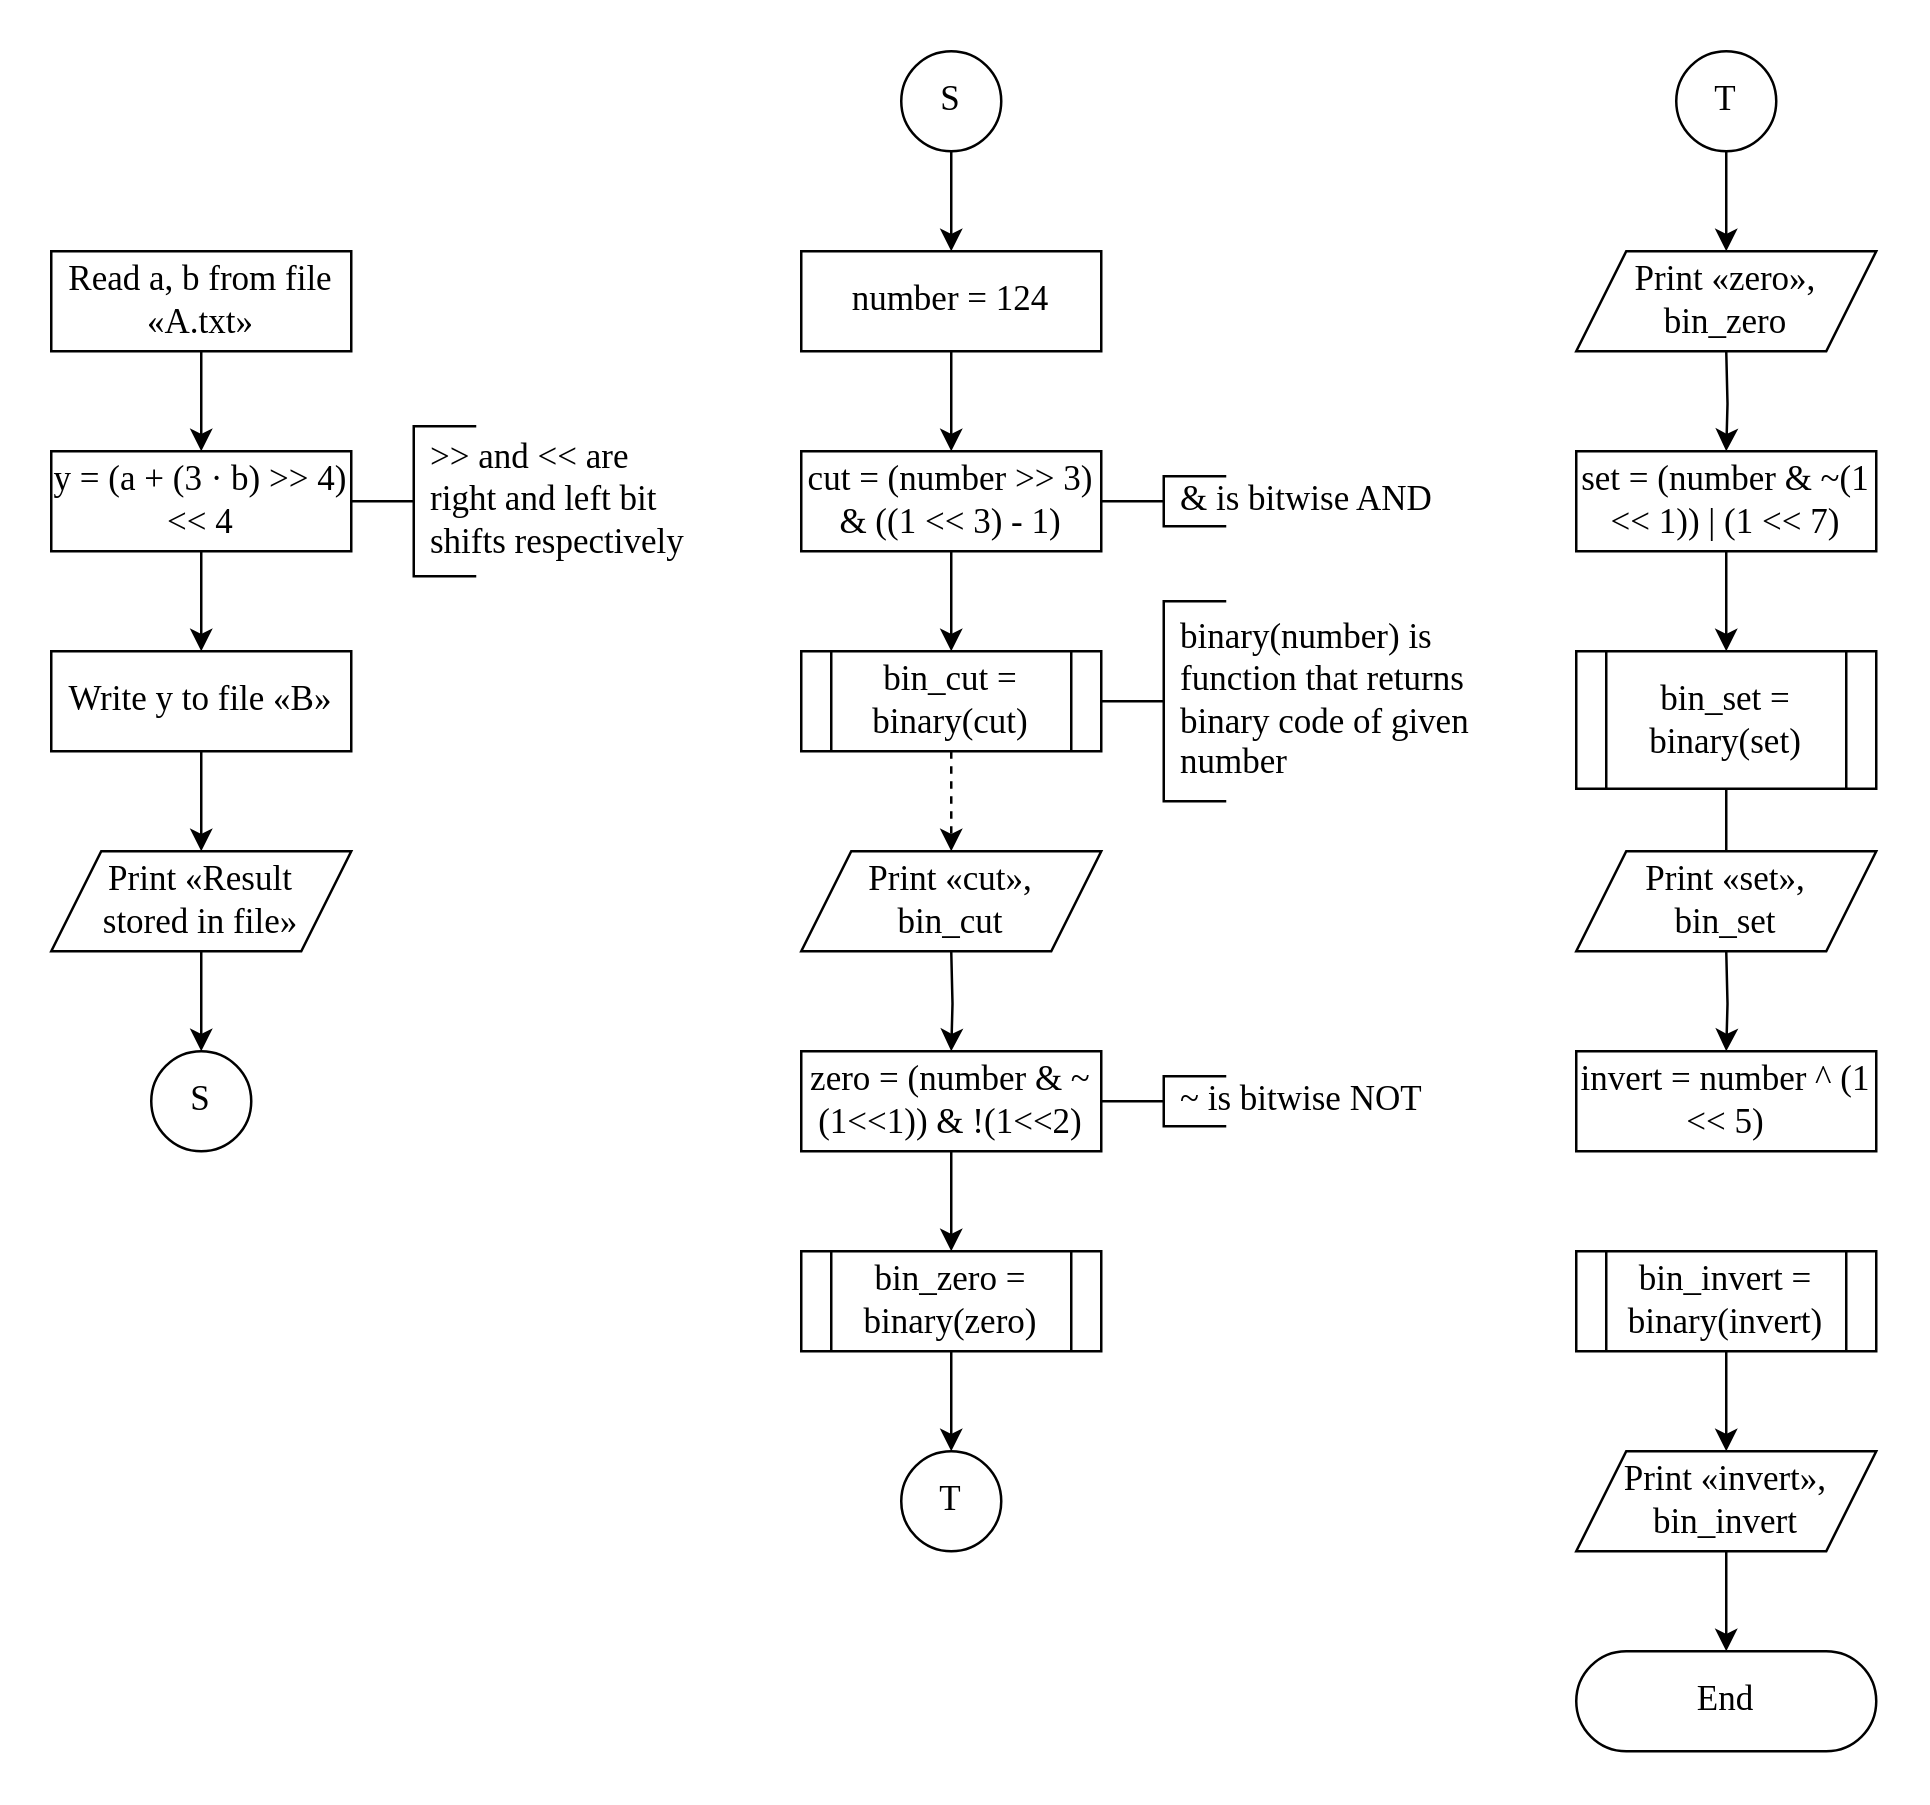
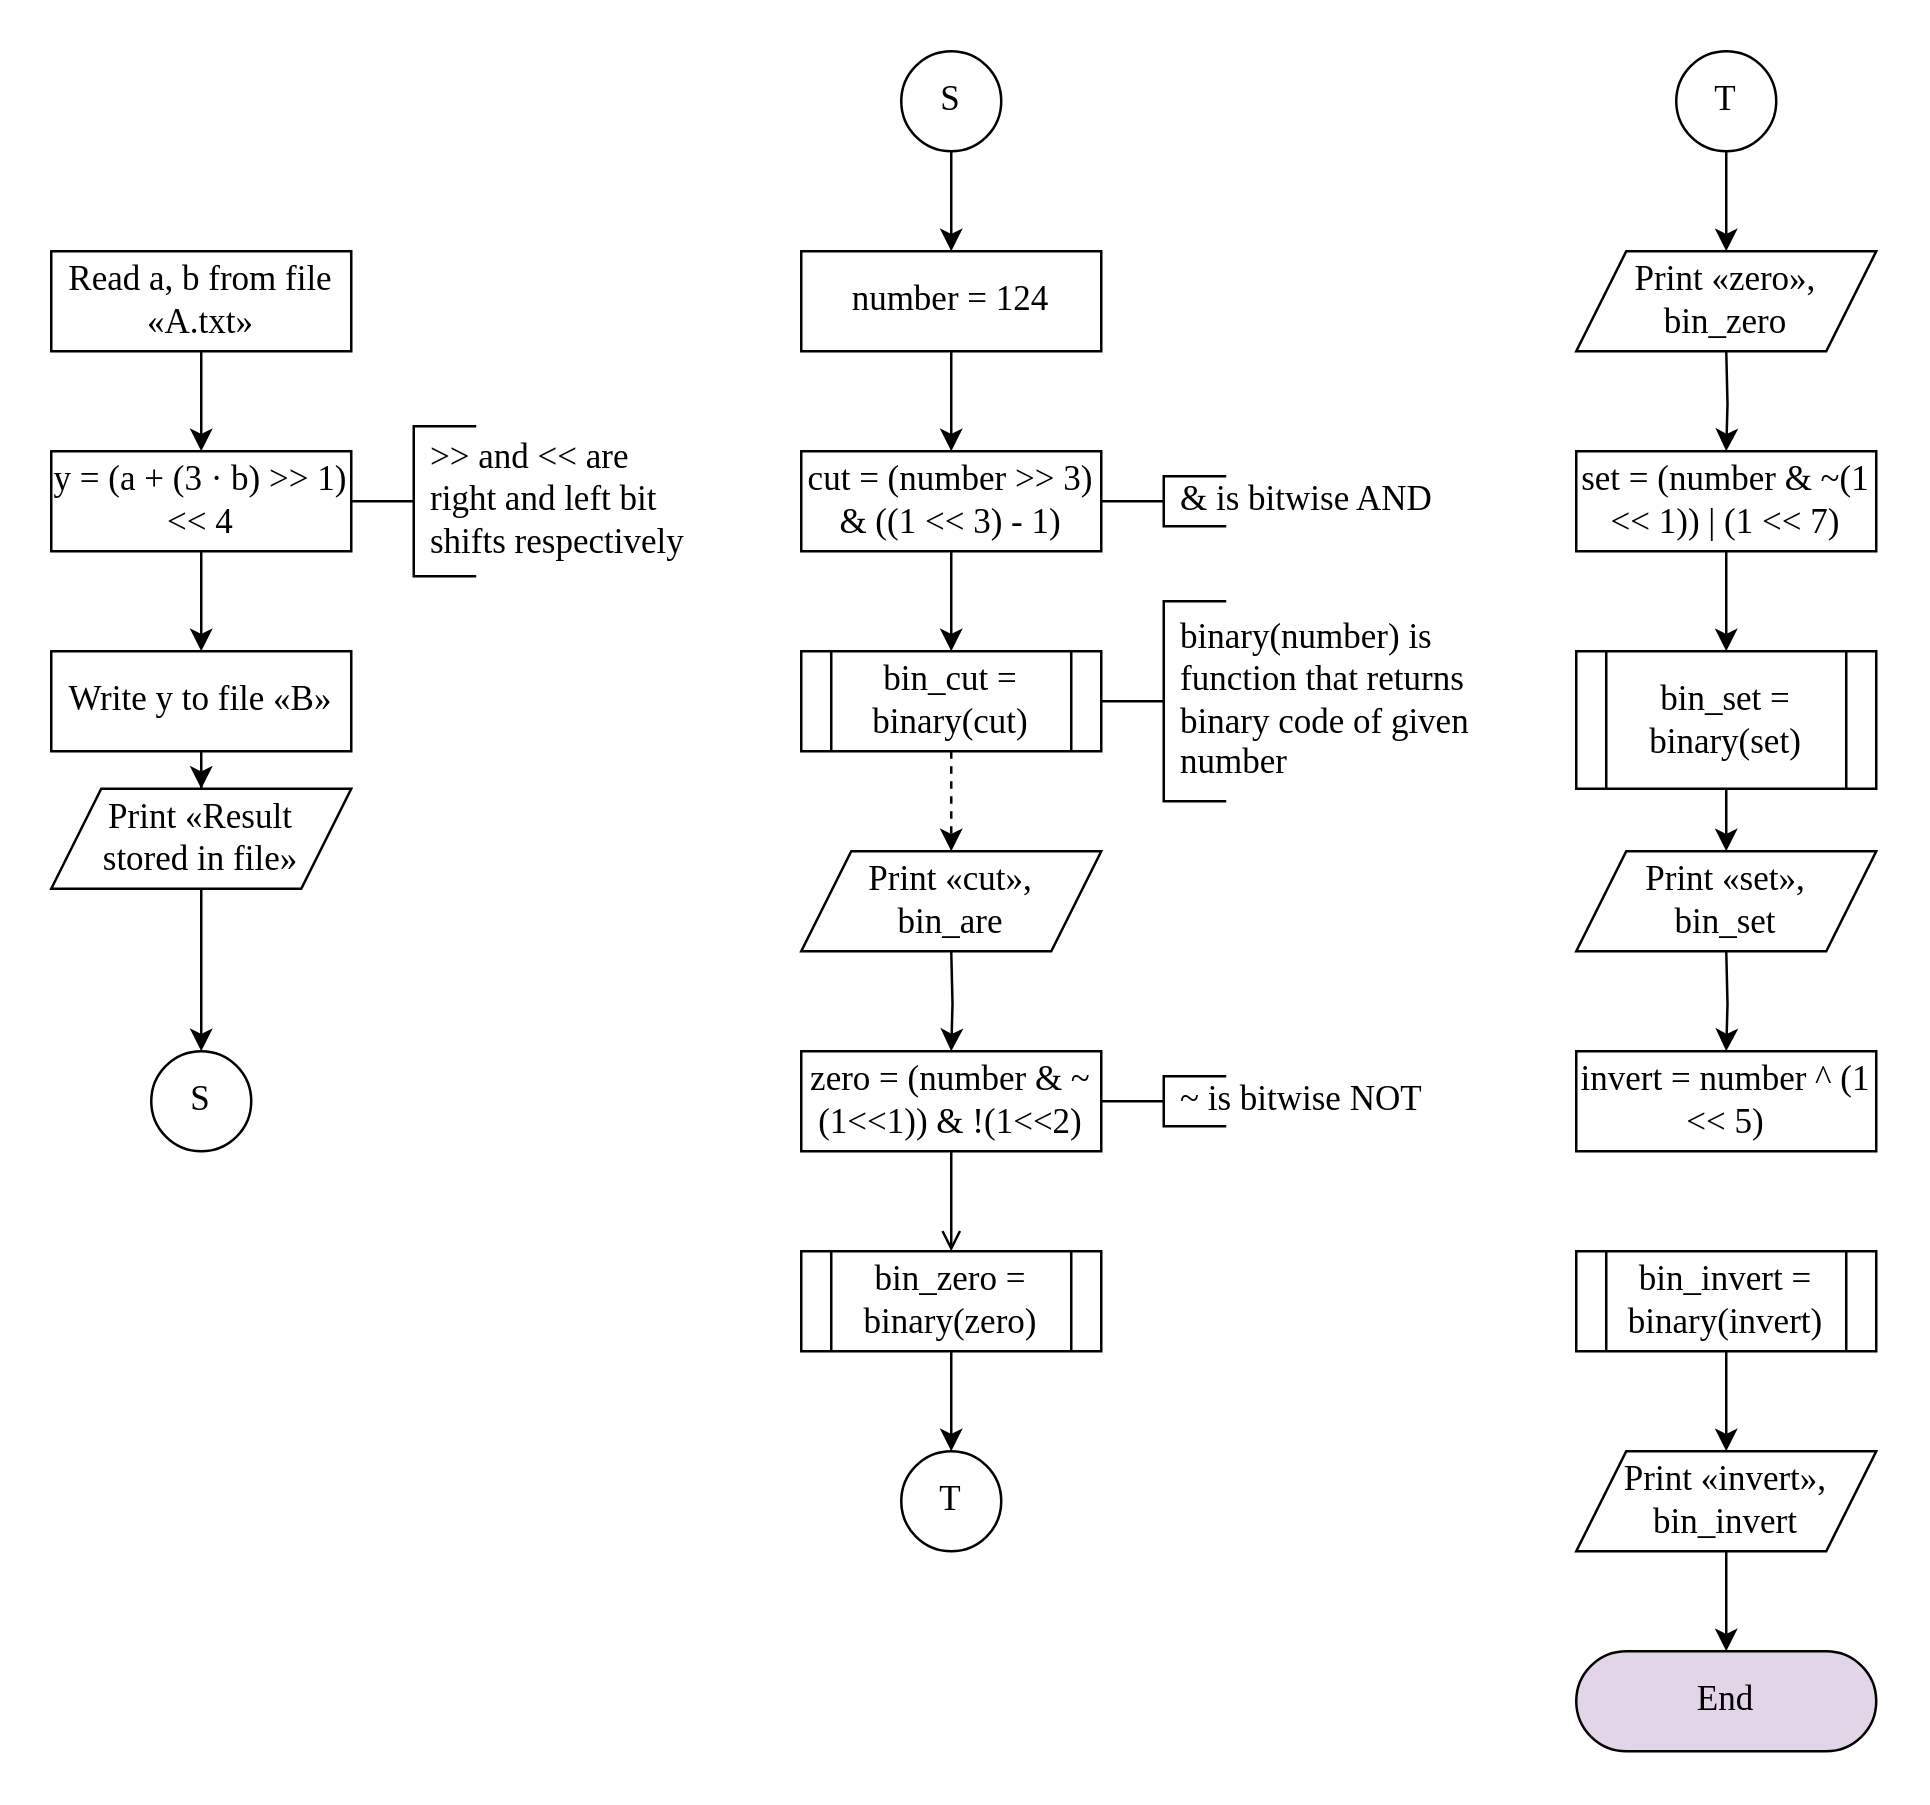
node "y = (a + (3 · b) >> 4) << 4": label "y = (a + (3 · b) >> 4) << 4" -> "y = (a + (3 · b) >> 1) << 4"
edge "bin_set = binary(set)" -- "Print «set», bin_set": arrowhead none -> classic
node "Print «Result stored in file»": moved (201, 901) -> (201, 839)
node "Print «cut», bin_cut": label "Print «cut», bin_cut" -> "Print «cut», bin_are"
edge "zero = (number & ~(1<<1)) & !(1<<2)" -> "bin_zero = binary(zero)": arrowhead classic -> open
node "End": fillcolor #ffffff -> #e1d5e7
